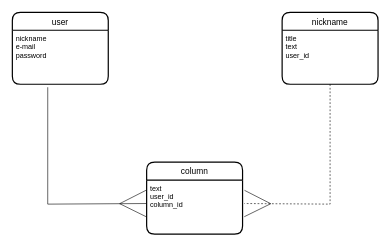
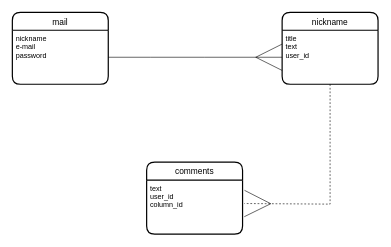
node "user": label "user" -> "mail"
edge "nickname e-mail password" -> "title text user_id": added
edge "nickname e-mail password" -> "text user_id column_id": removed
node "column": label "column" -> "comments"
